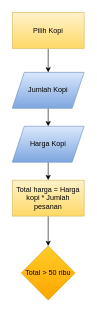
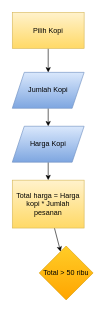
node "Total harga = Harga kopi * Jumlah pesanan": size 72x36 -> 72x48
node "Total > 50 ribu": moved (48, 273) -> (66, 273)
